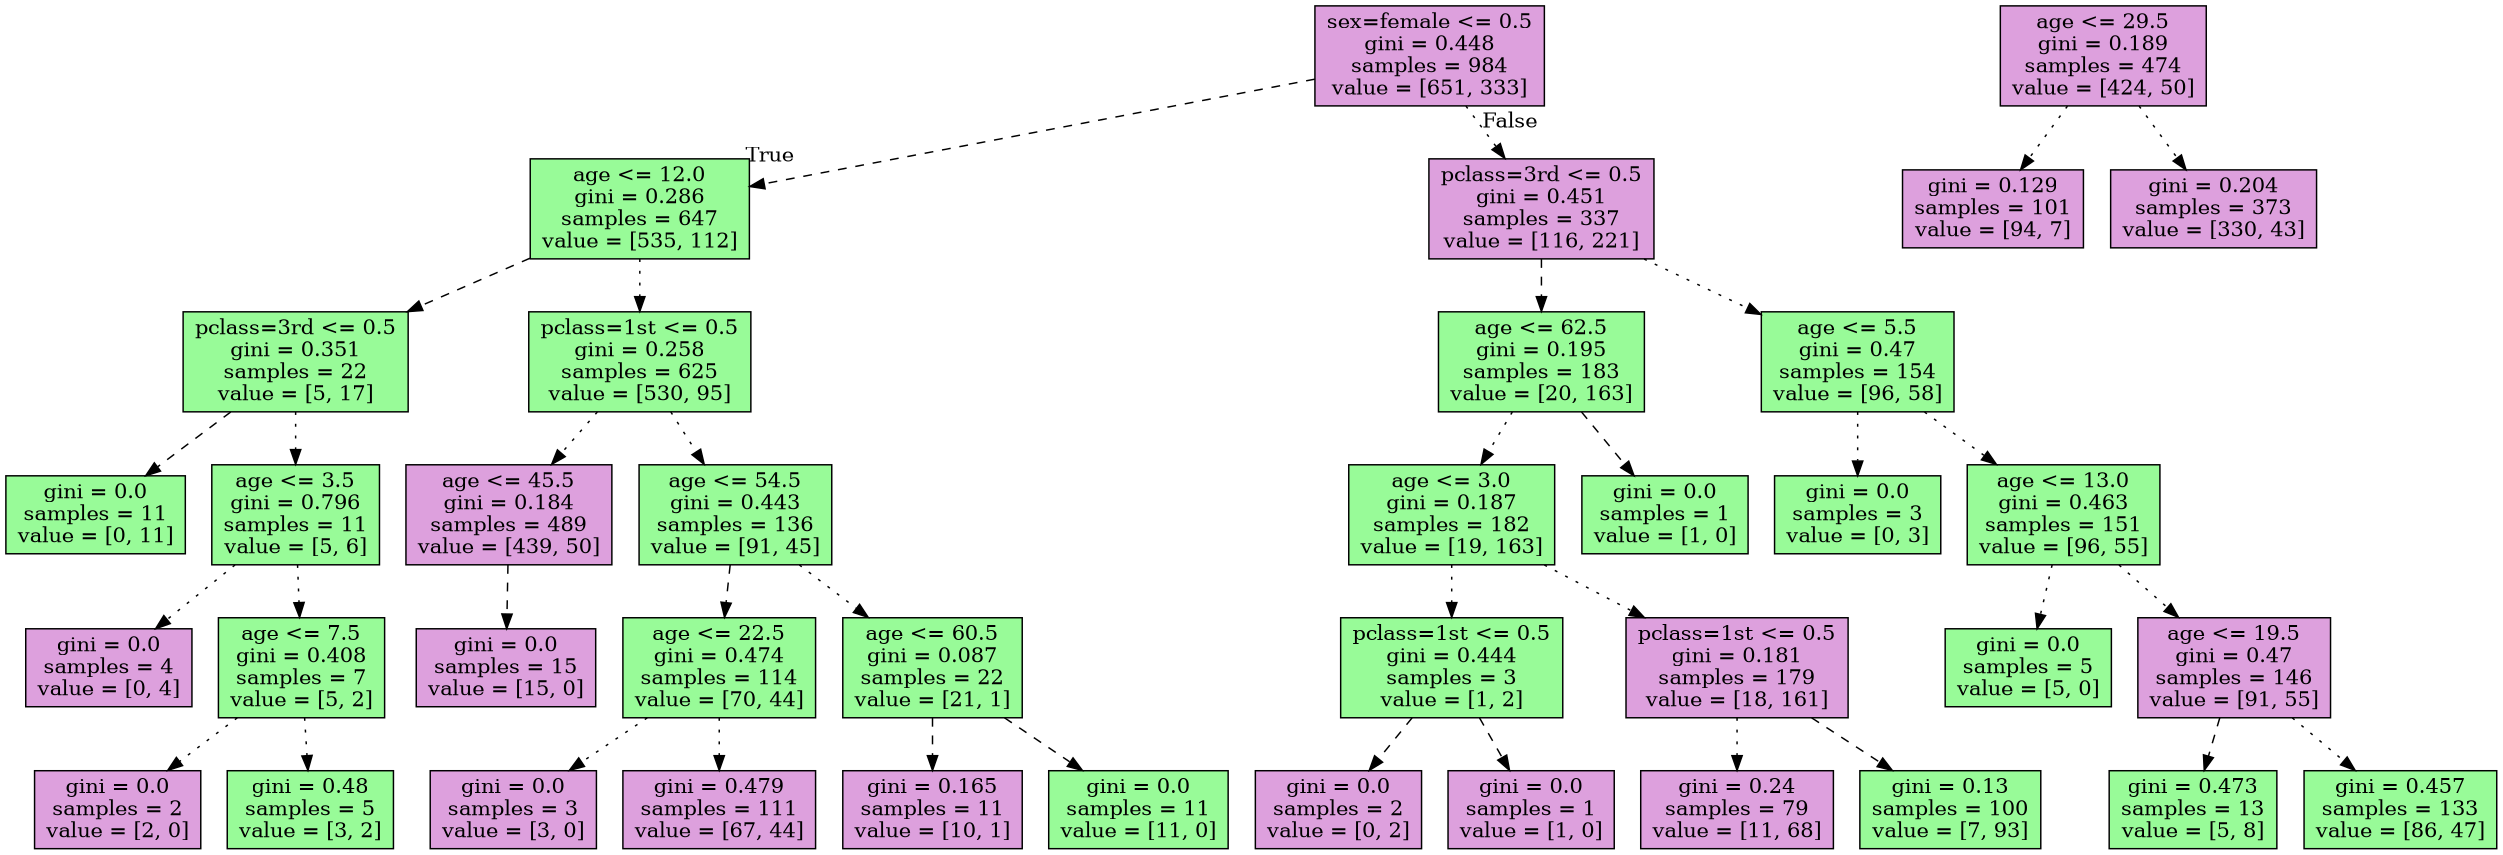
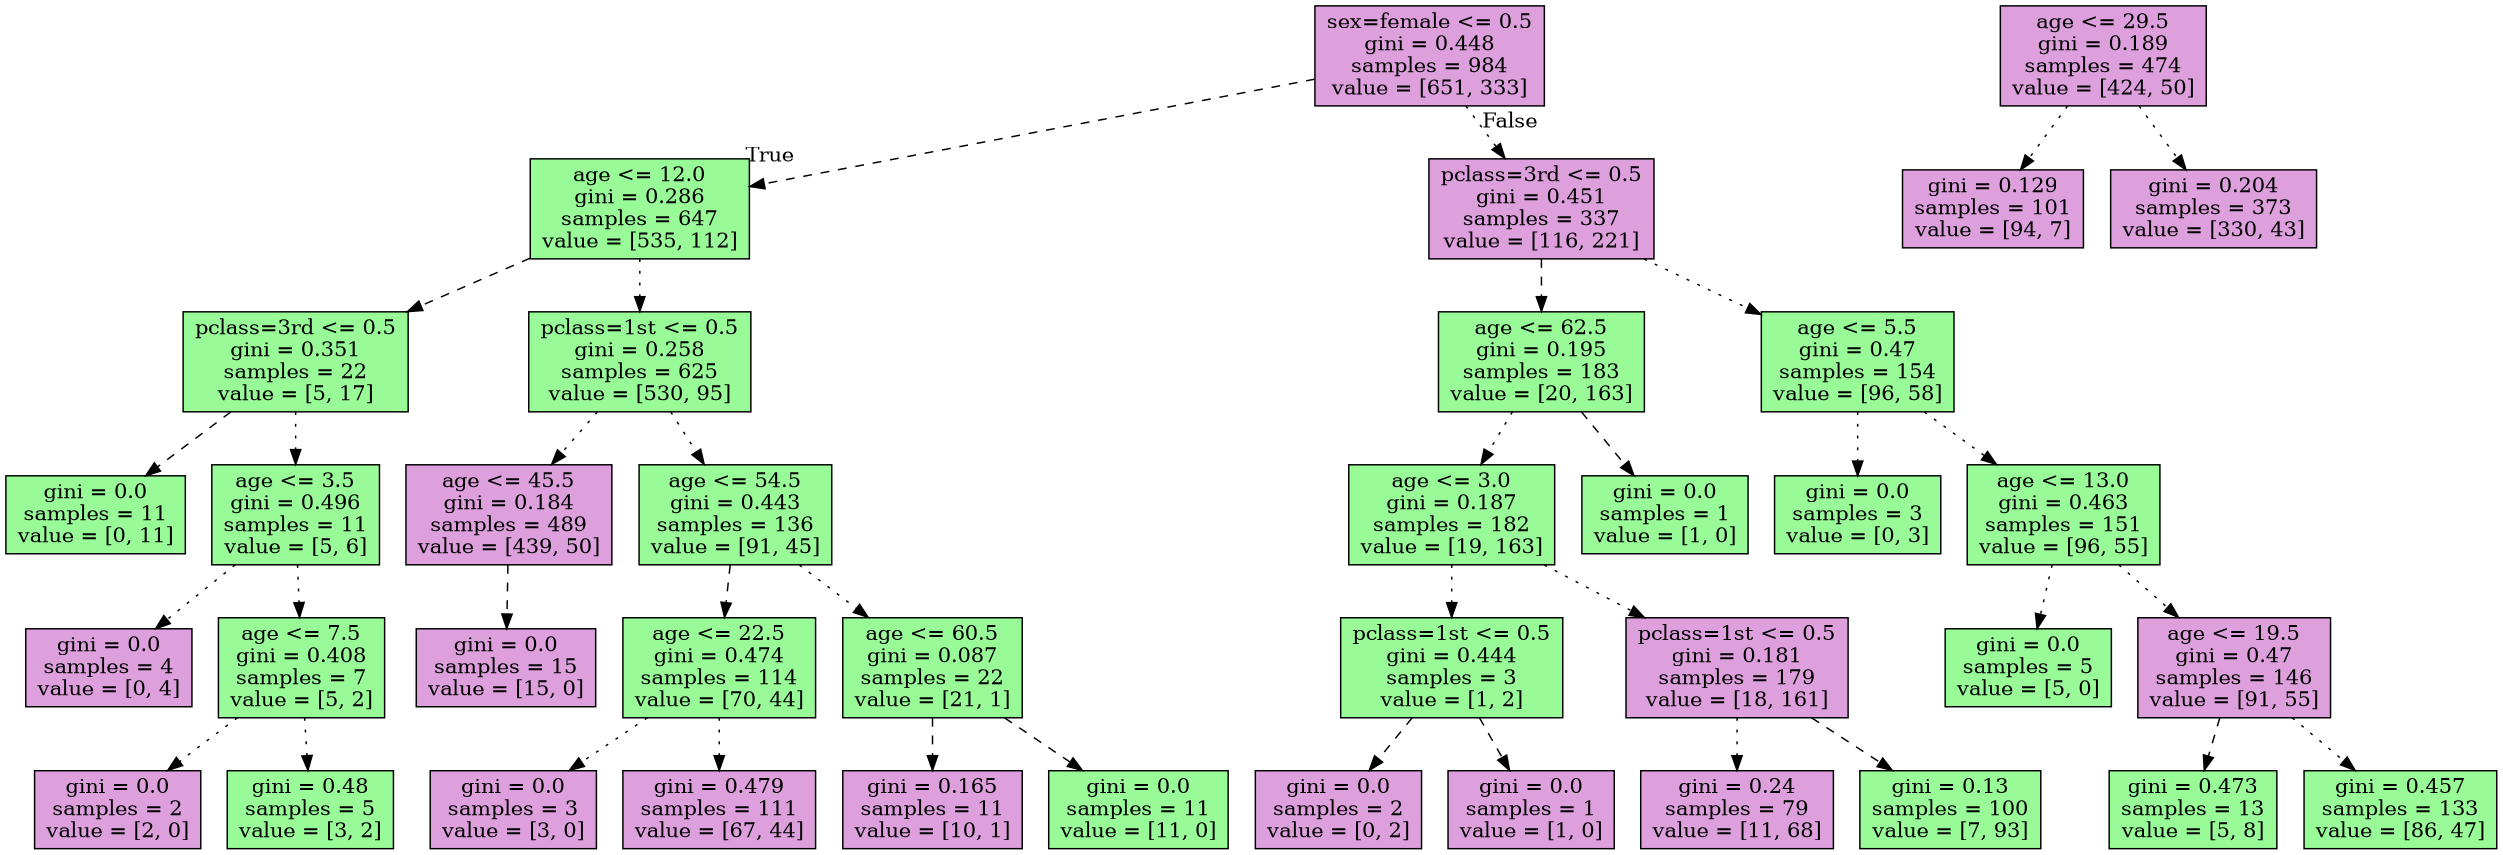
node "age <= 3.5 gini = 0.796 samples = 11 value = [5, 6]": label "age <= 3.5 gini = 0.796 samples = 11 value = [5, 6]" -> "age <= 3.5 gini = 0.496 samples = 11 value = [5, 6]"
